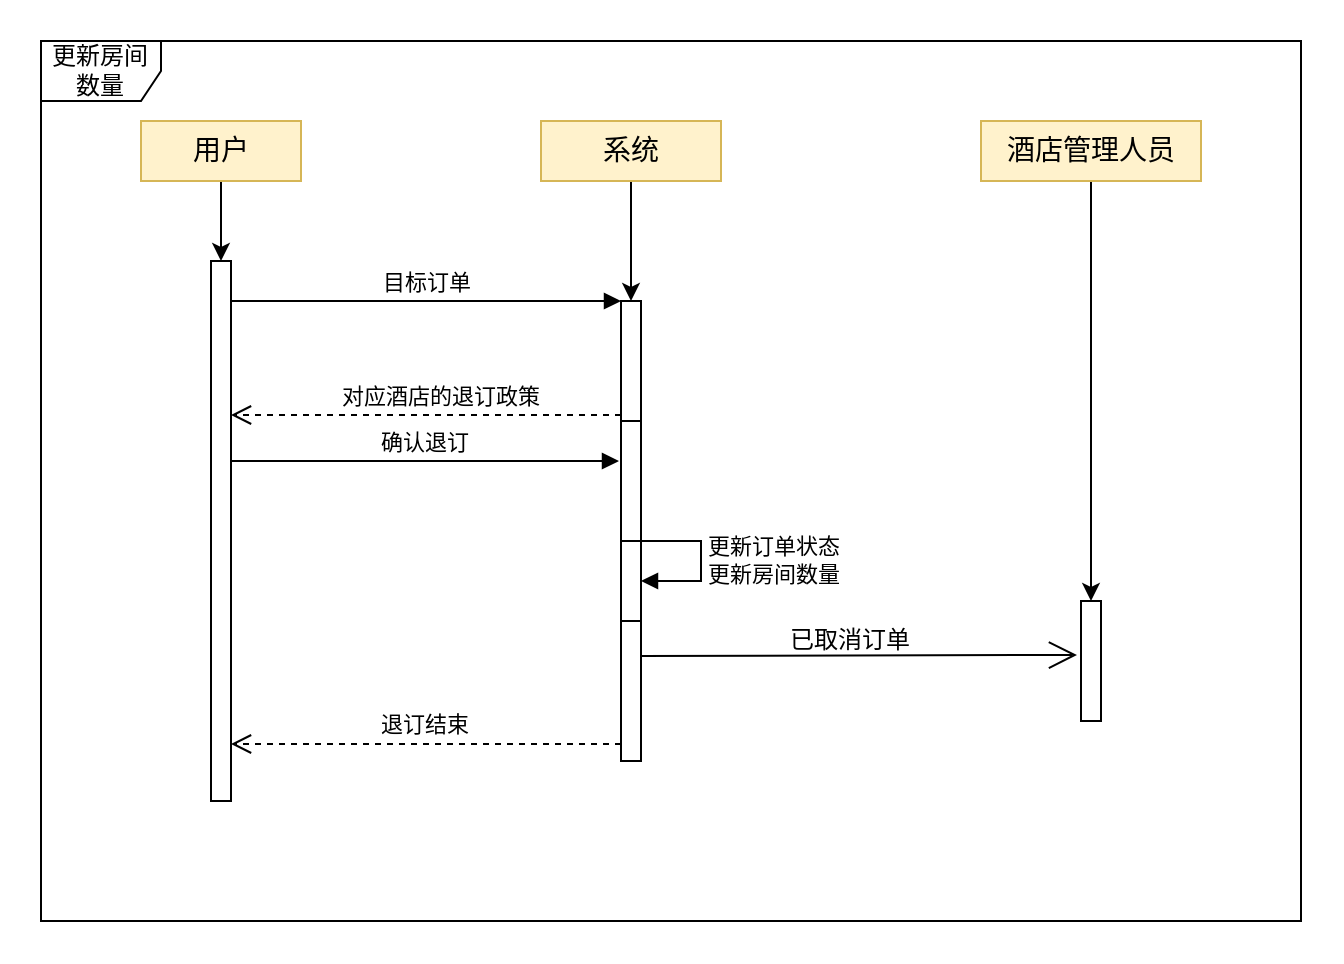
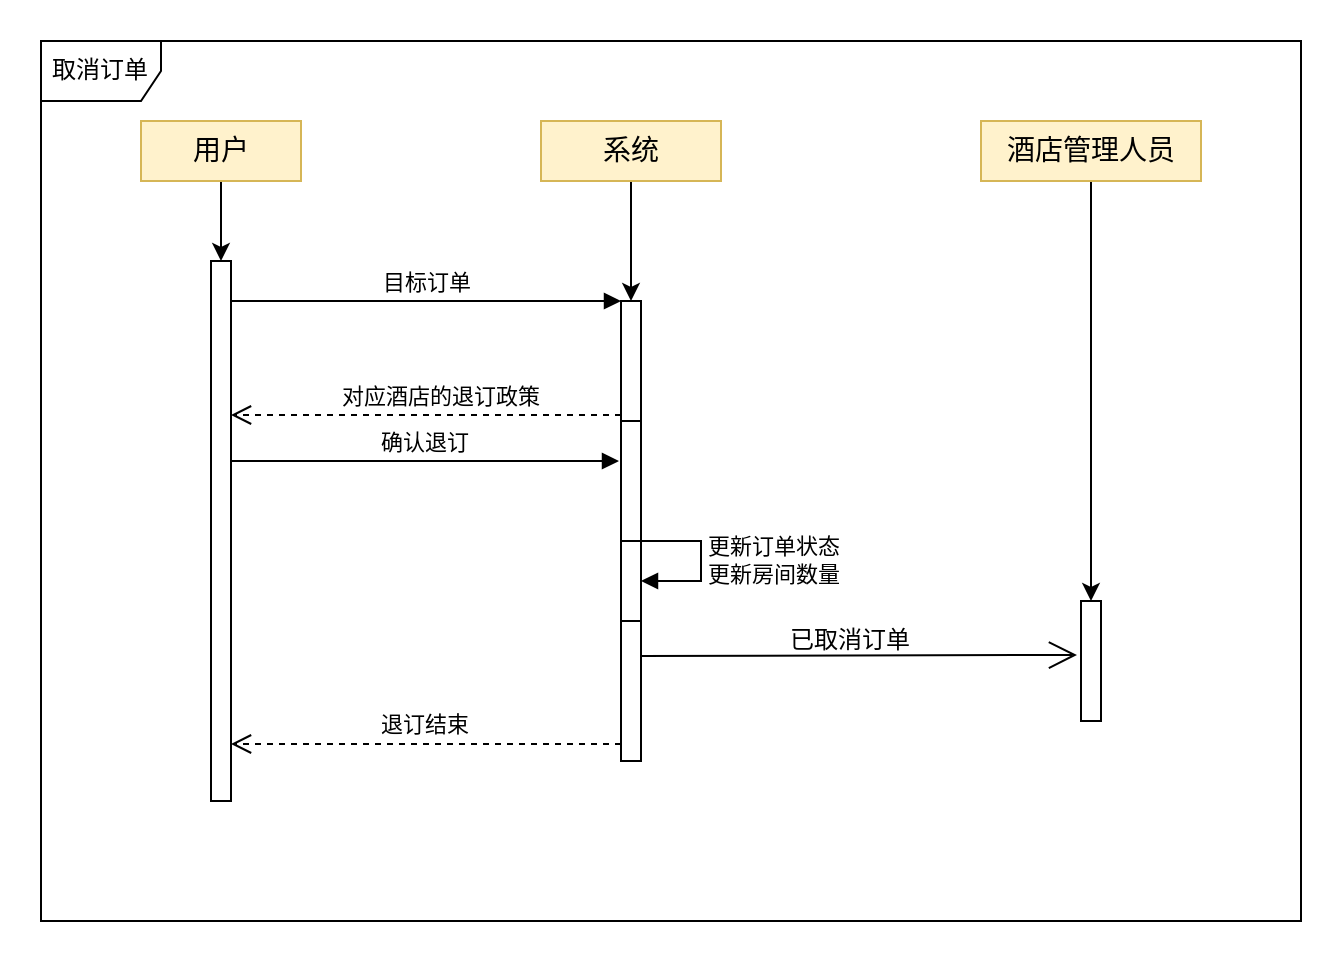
node "更新房间数量": label "更新房间数量" -> "取消订单"
